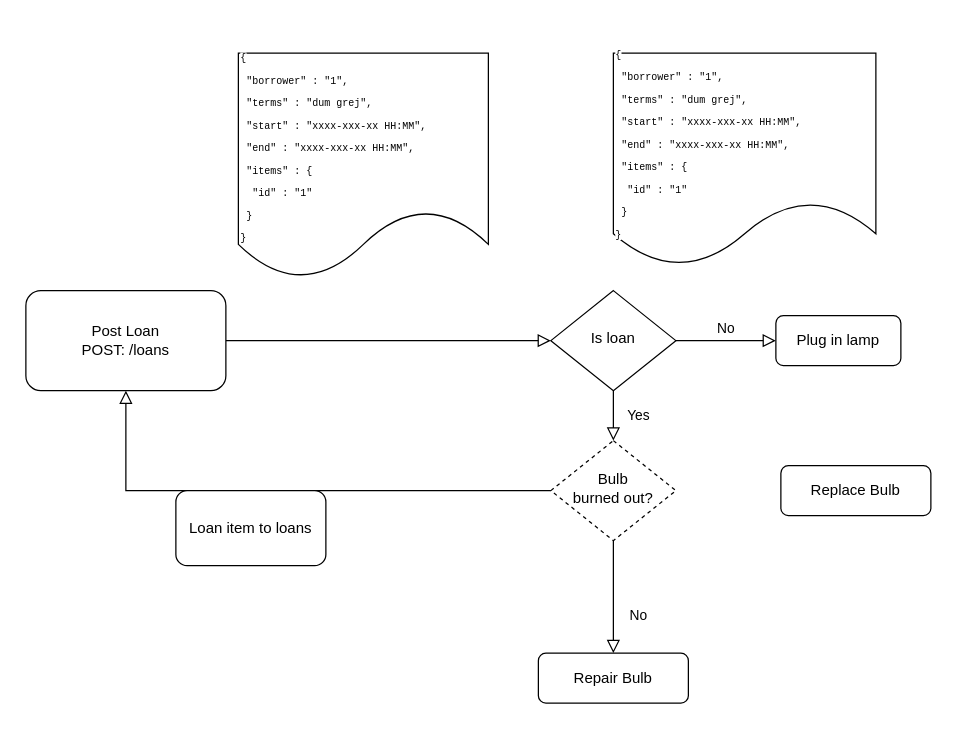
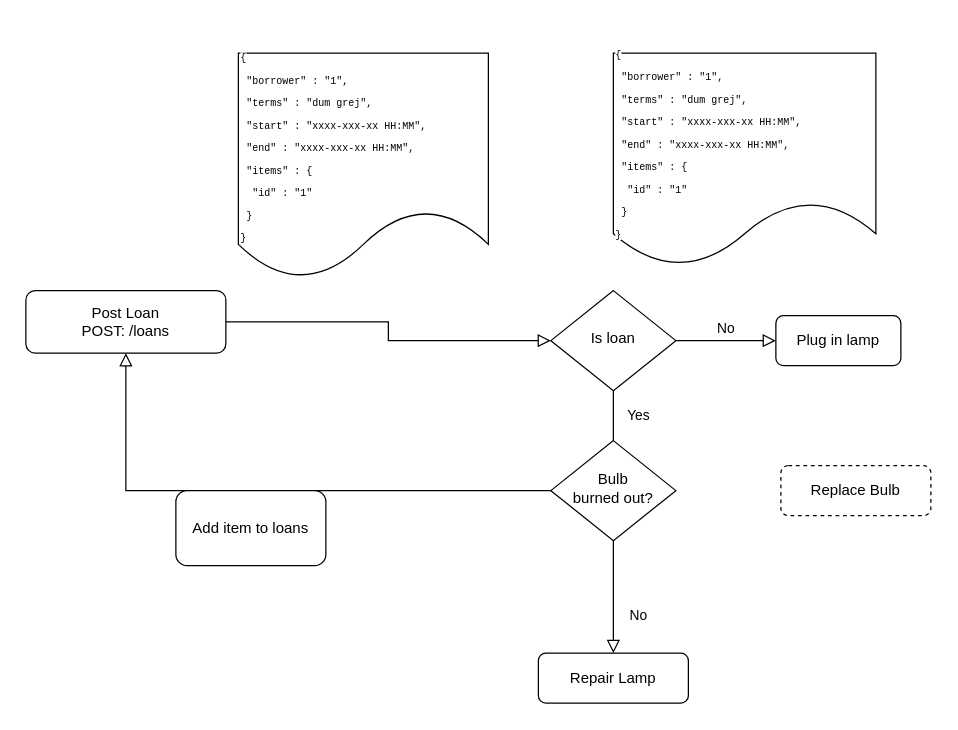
node "Post Loan POST: /loans": size 200x100 -> 200x63
edge "Is loan" -> "Bulb burned out?": arrowhead block -> none
node "Bulb burned out?": style dashed -> solid
node "Replace Bulb": style solid -> dashed
node "Loan item to loans": label "Loan item to loans" -> "Add item to loans"
node "Repair Bulb": label "Repair Bulb" -> "Repair Lamp"
